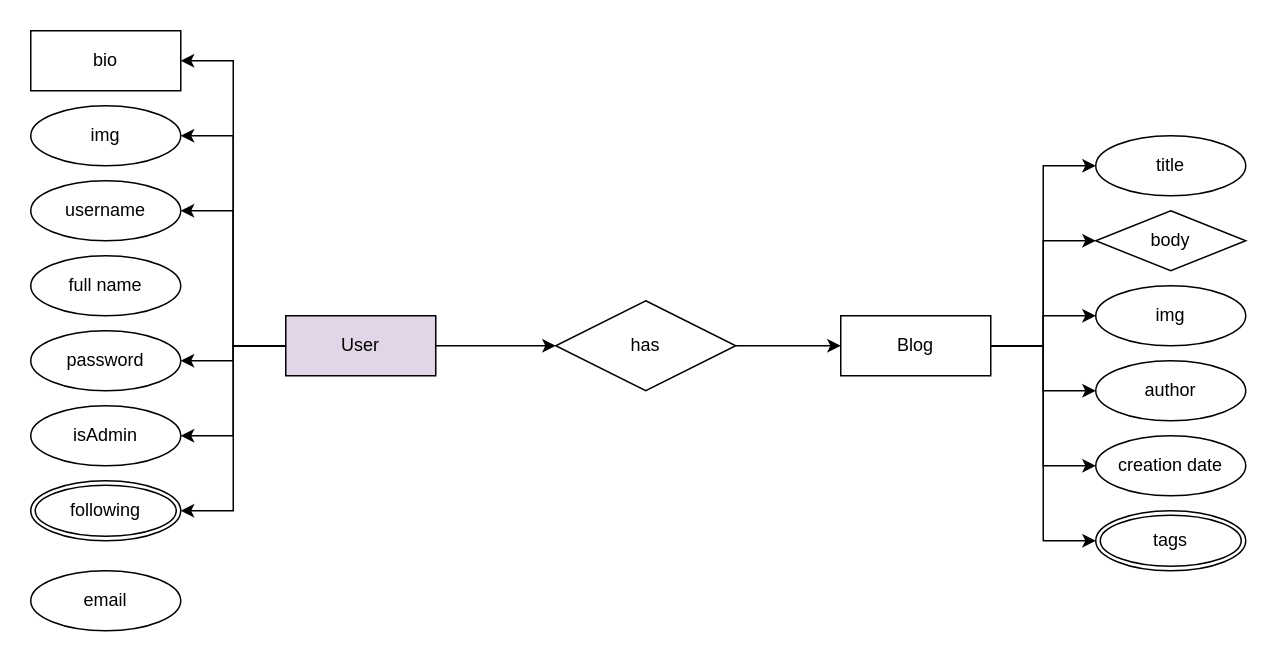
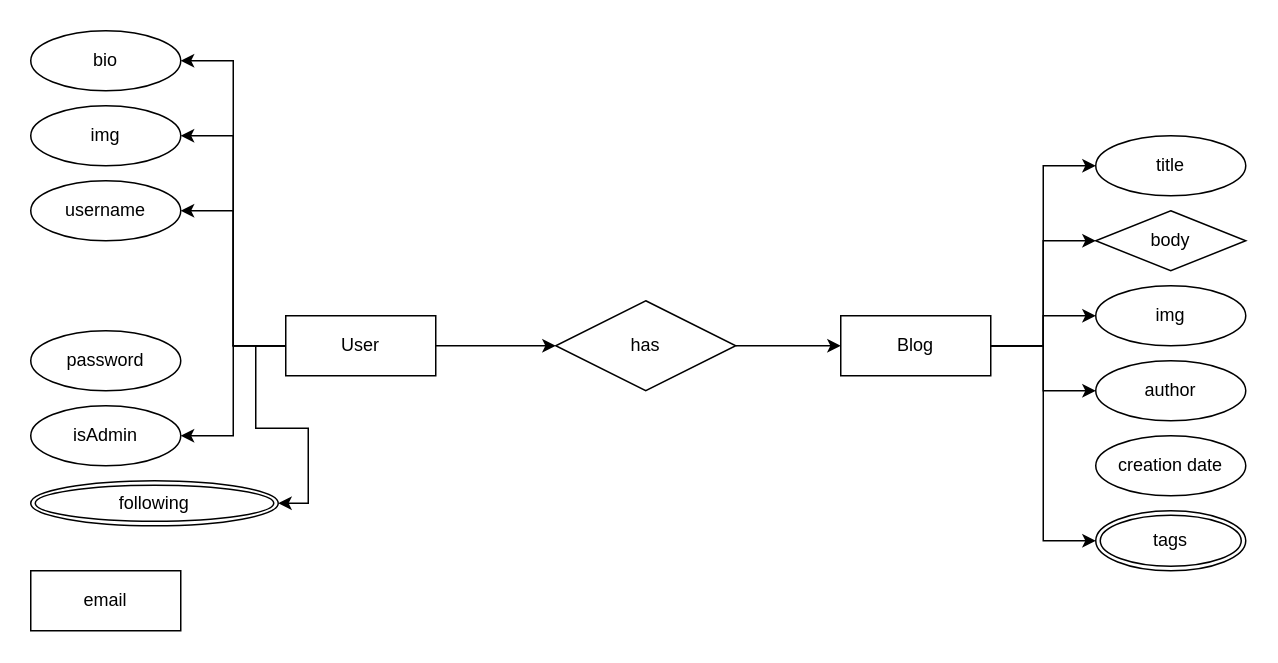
node "bio": shape rectangle -> ellipse
node "full name": removed
node "User": fillcolor #e1d5e7 -> #ffffff
edge "User" -> "password": removed
edge "Blog" -> "creation date": removed
node "following": size 150x60 -> 248x45
node "email": shape ellipse -> rectangle
